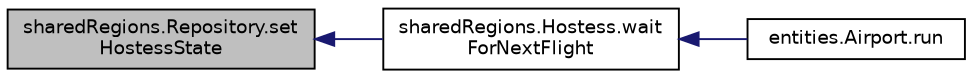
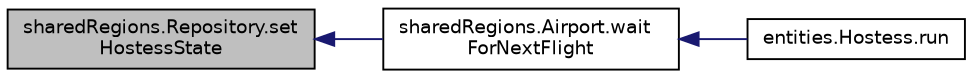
node "sharedRegions.Hostess.wait ForNextFlight": label "sharedRegions.Hostess.wait ForNextFlight" -> "sharedRegions.Airport.wait ForNextFlight"
node "entities.Airport.run": label "entities.Airport.run" -> "entities.Hostess.run"
